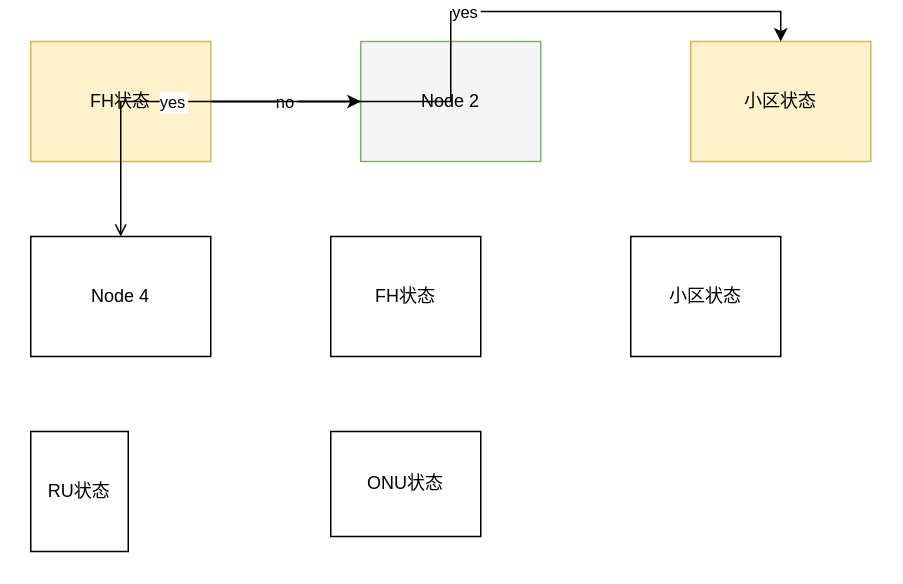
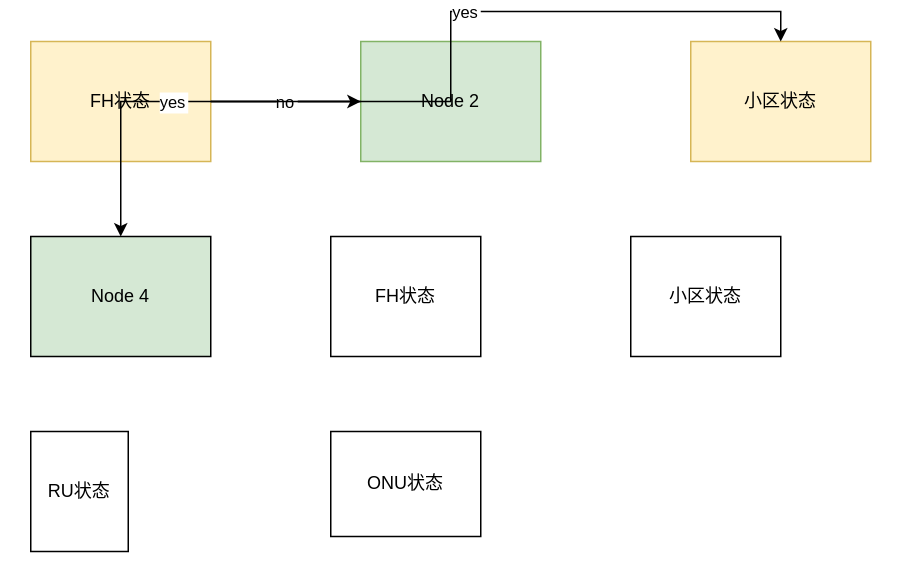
node "Node 2": fillcolor #f5f5f5 -> #d5e8d4
edge "Node 2" -> "Node 4": arrowhead open -> classic
node "Node 4": fillcolor #ffffff -> #d5e8d4
